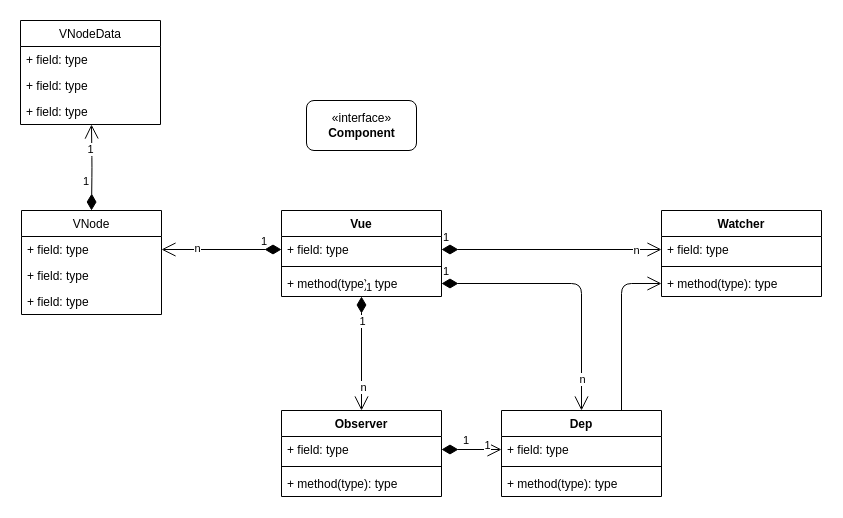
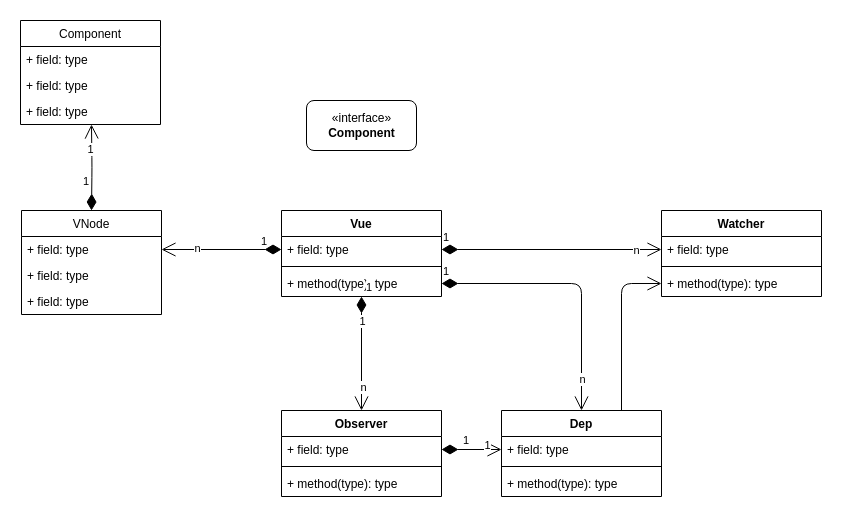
node "VNodeData": label "VNodeData" -> "Component"
